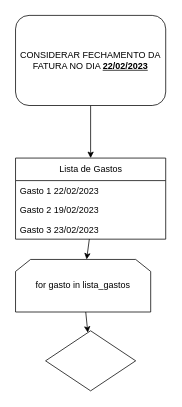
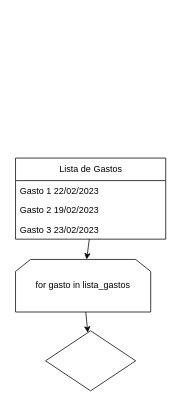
node "CONSIDERAR FECHAMENTO DA FATURA NO DIA 22/02/2023": removed
edge "CONSIDERAR FECHAMENTO DA FATURA NO DIA 22/02/2023" -> "Lista de Gastos": removed
